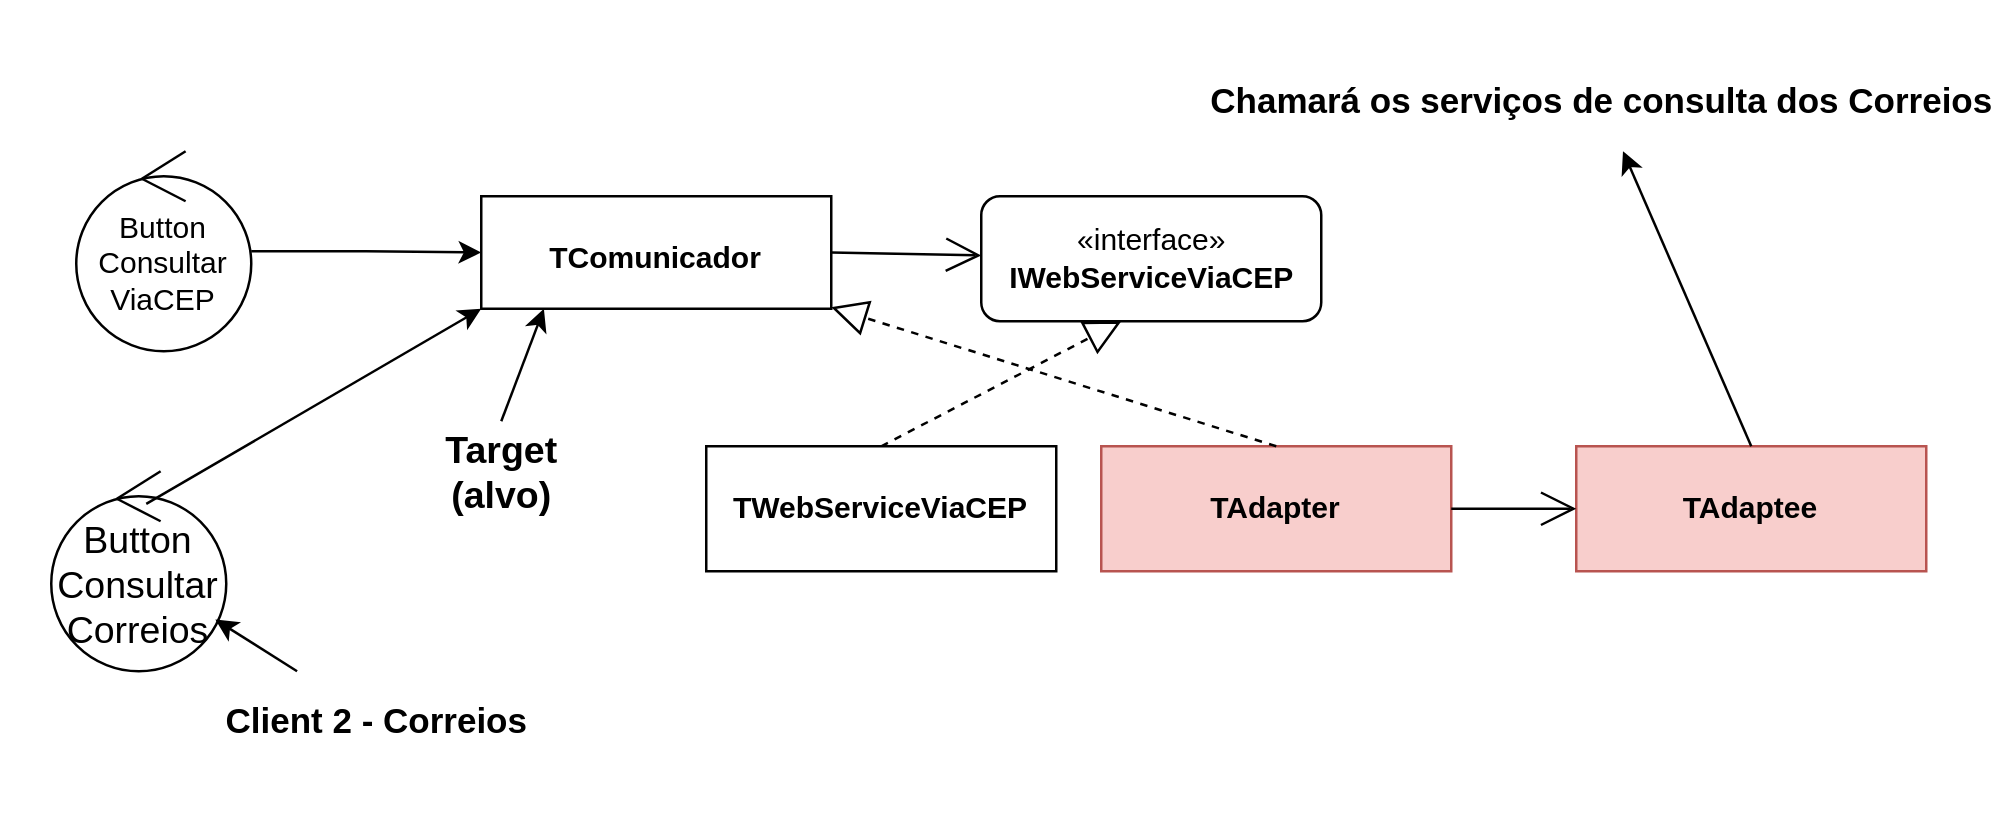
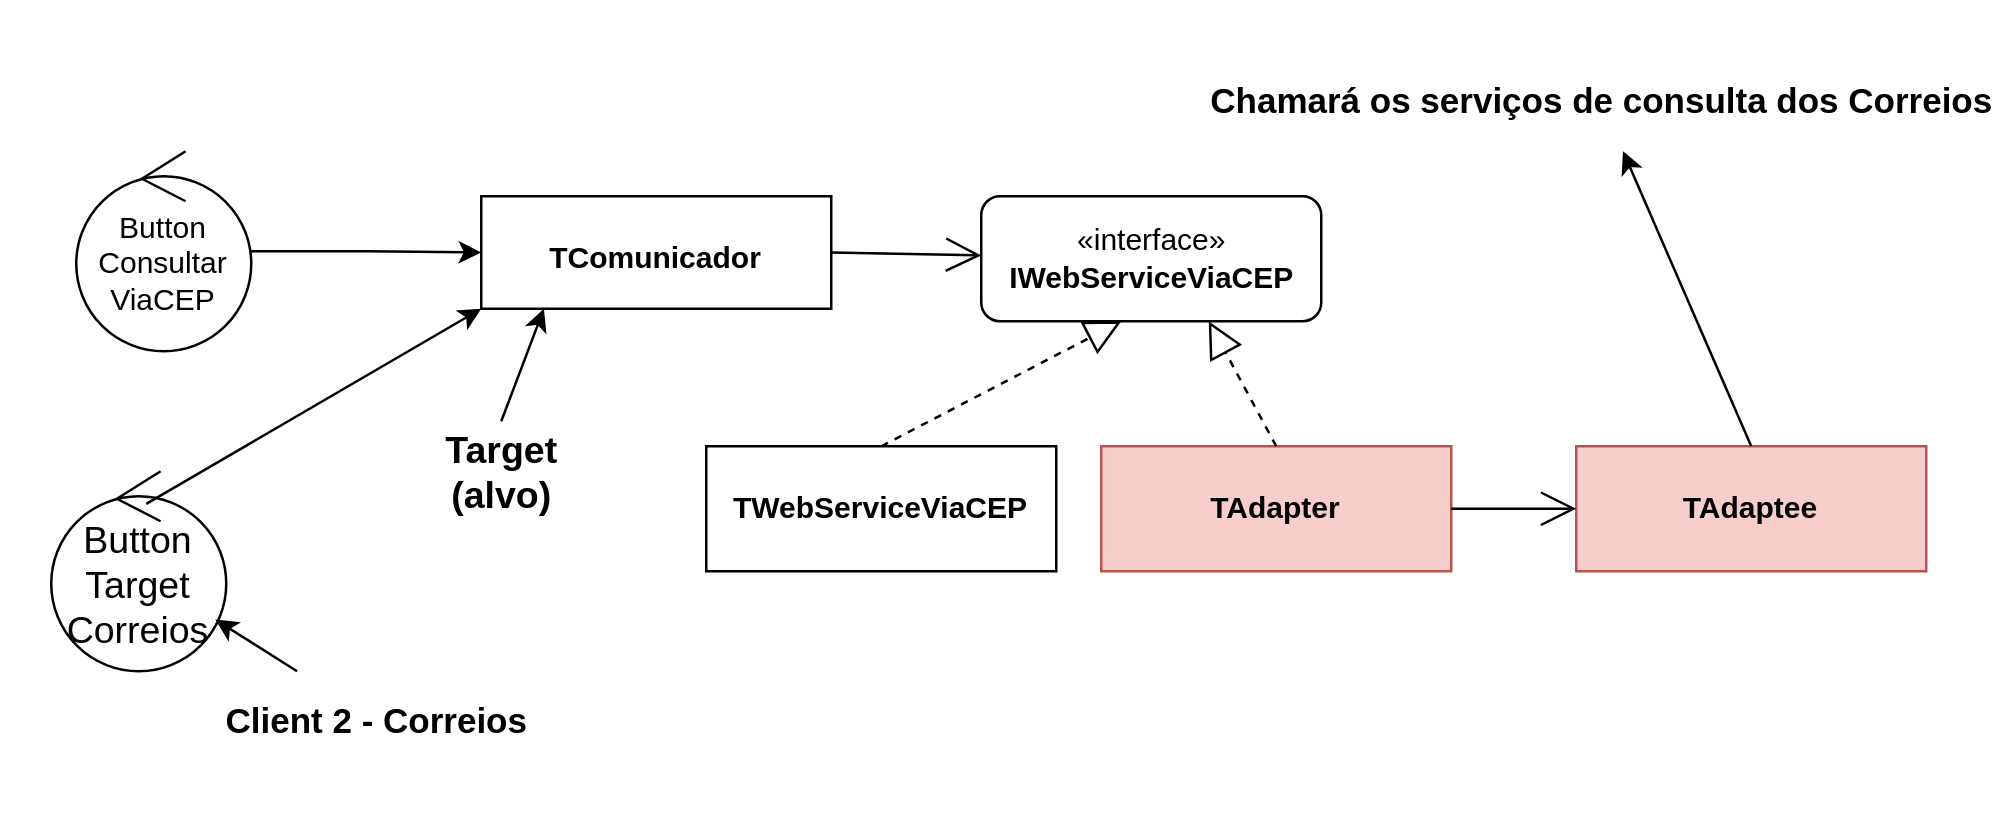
edge "TAdapter" -> "TComunicador": now "TAdapter" -> "«interface» IWebServiceViaCEP"
node "Button Consultar Correios": label "Button Consultar Correios" -> "Button Target Correios"
